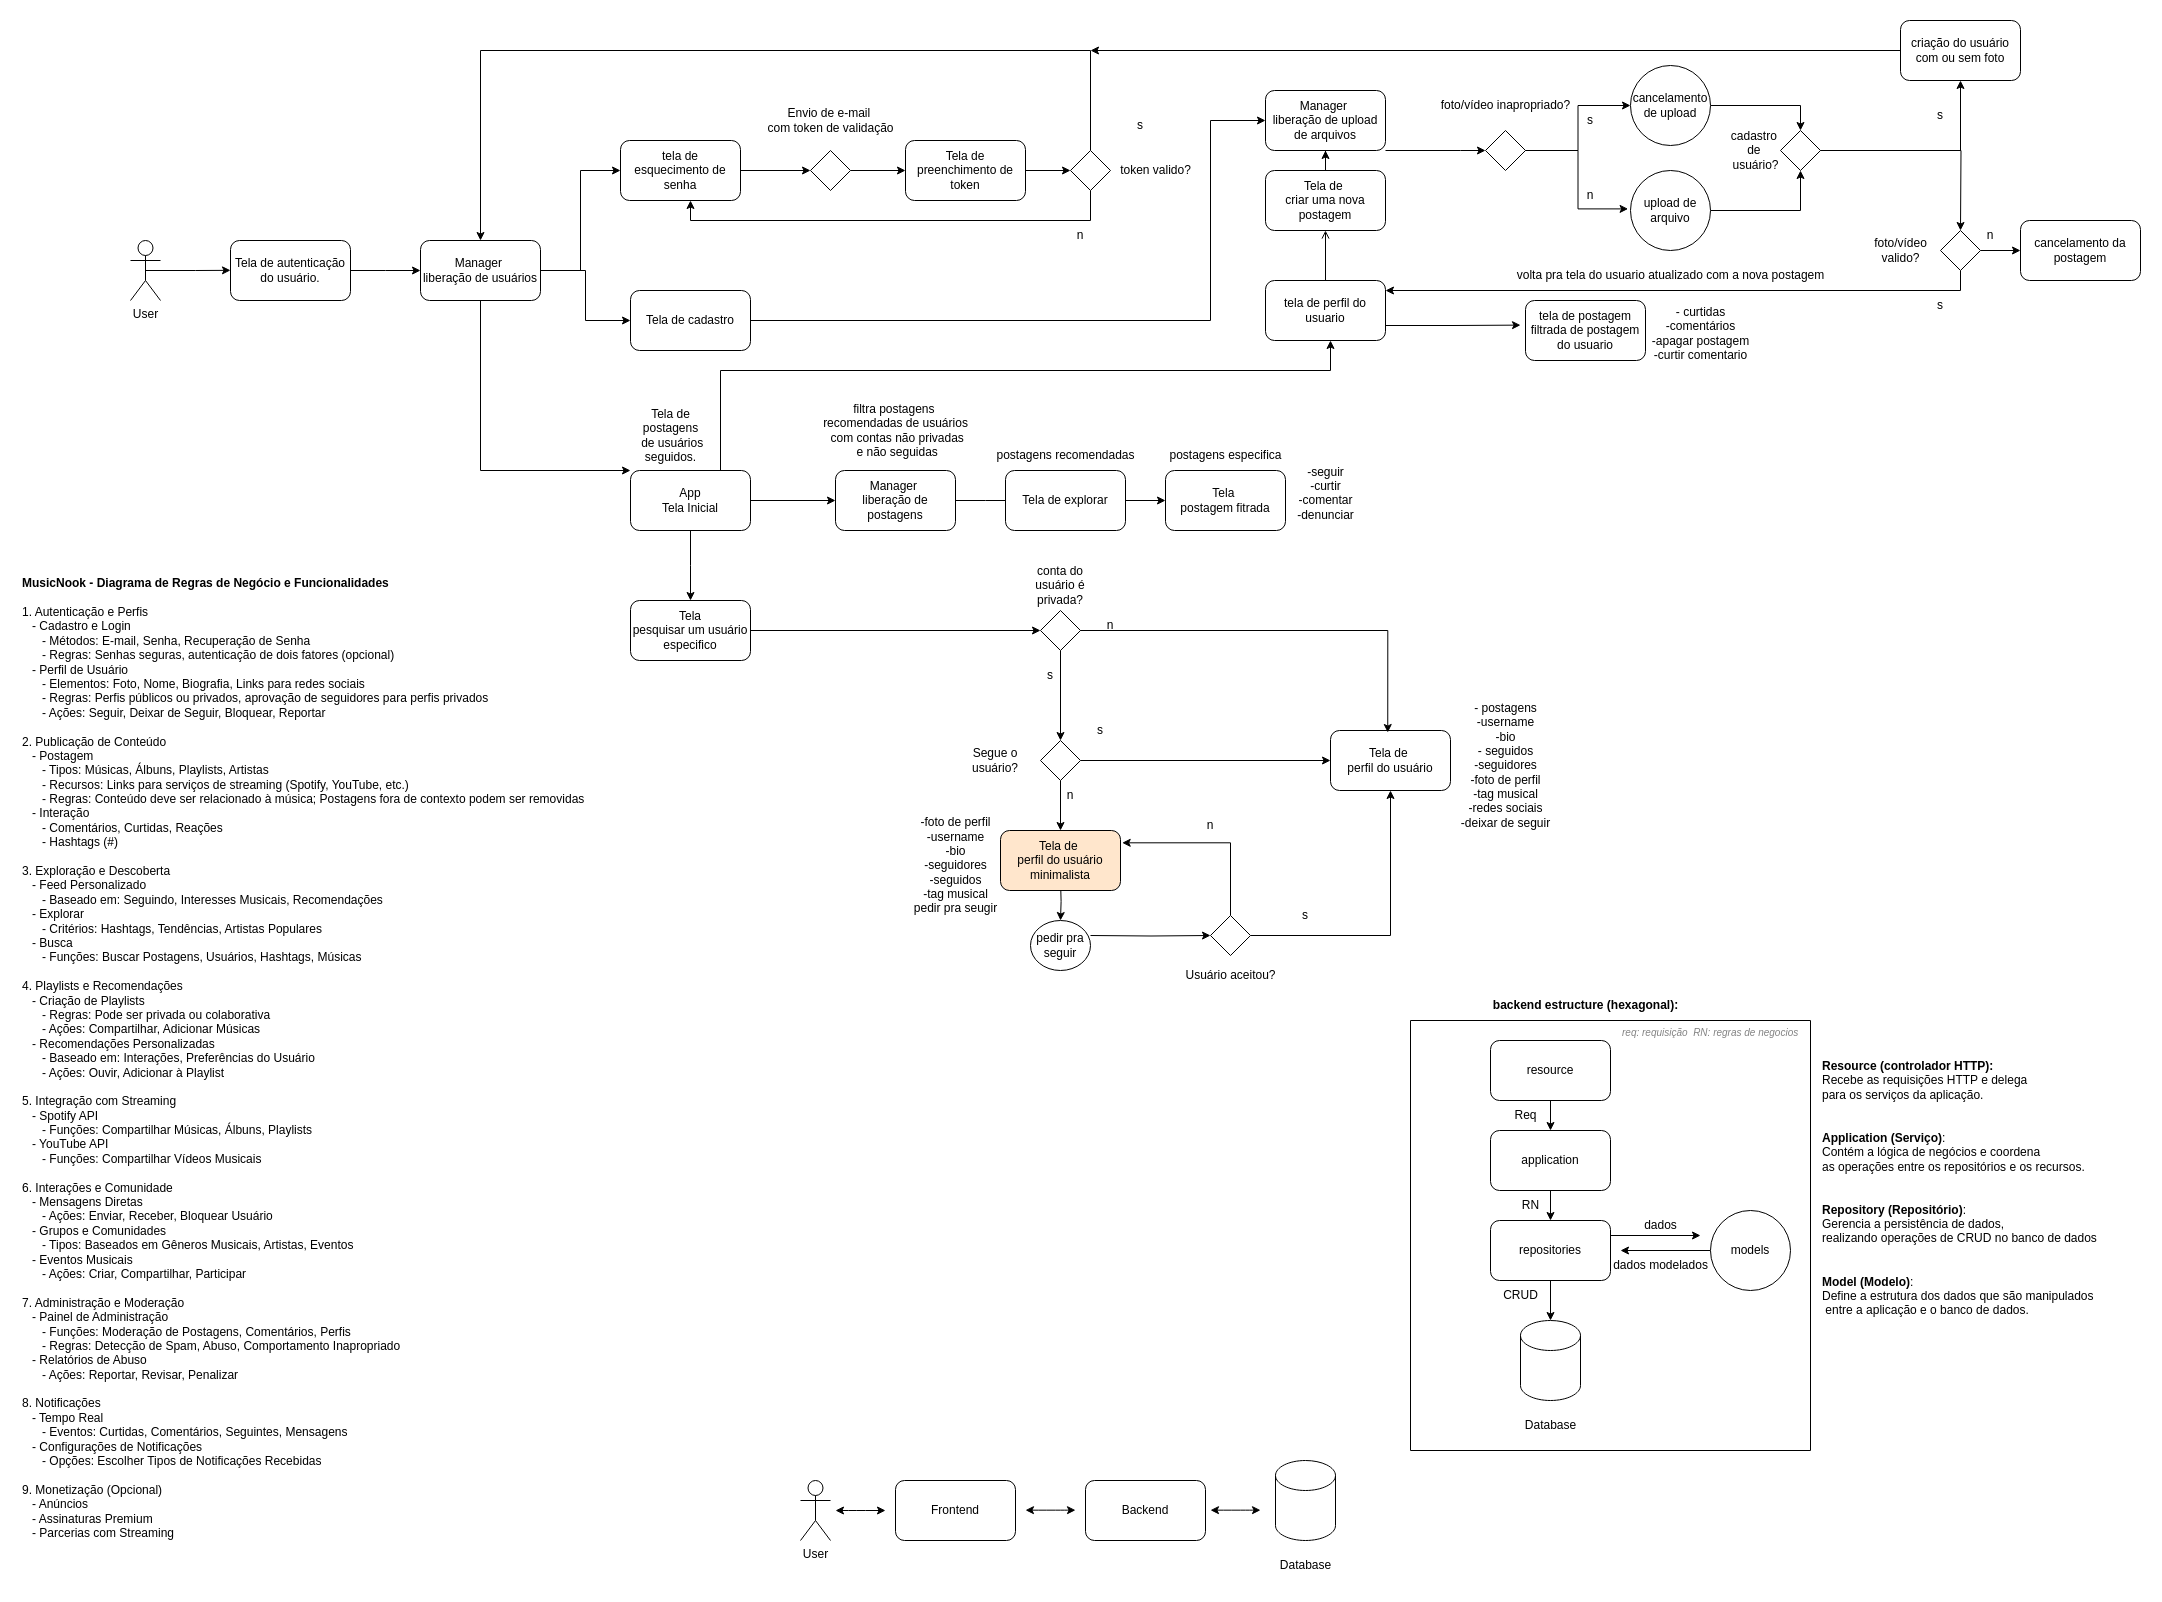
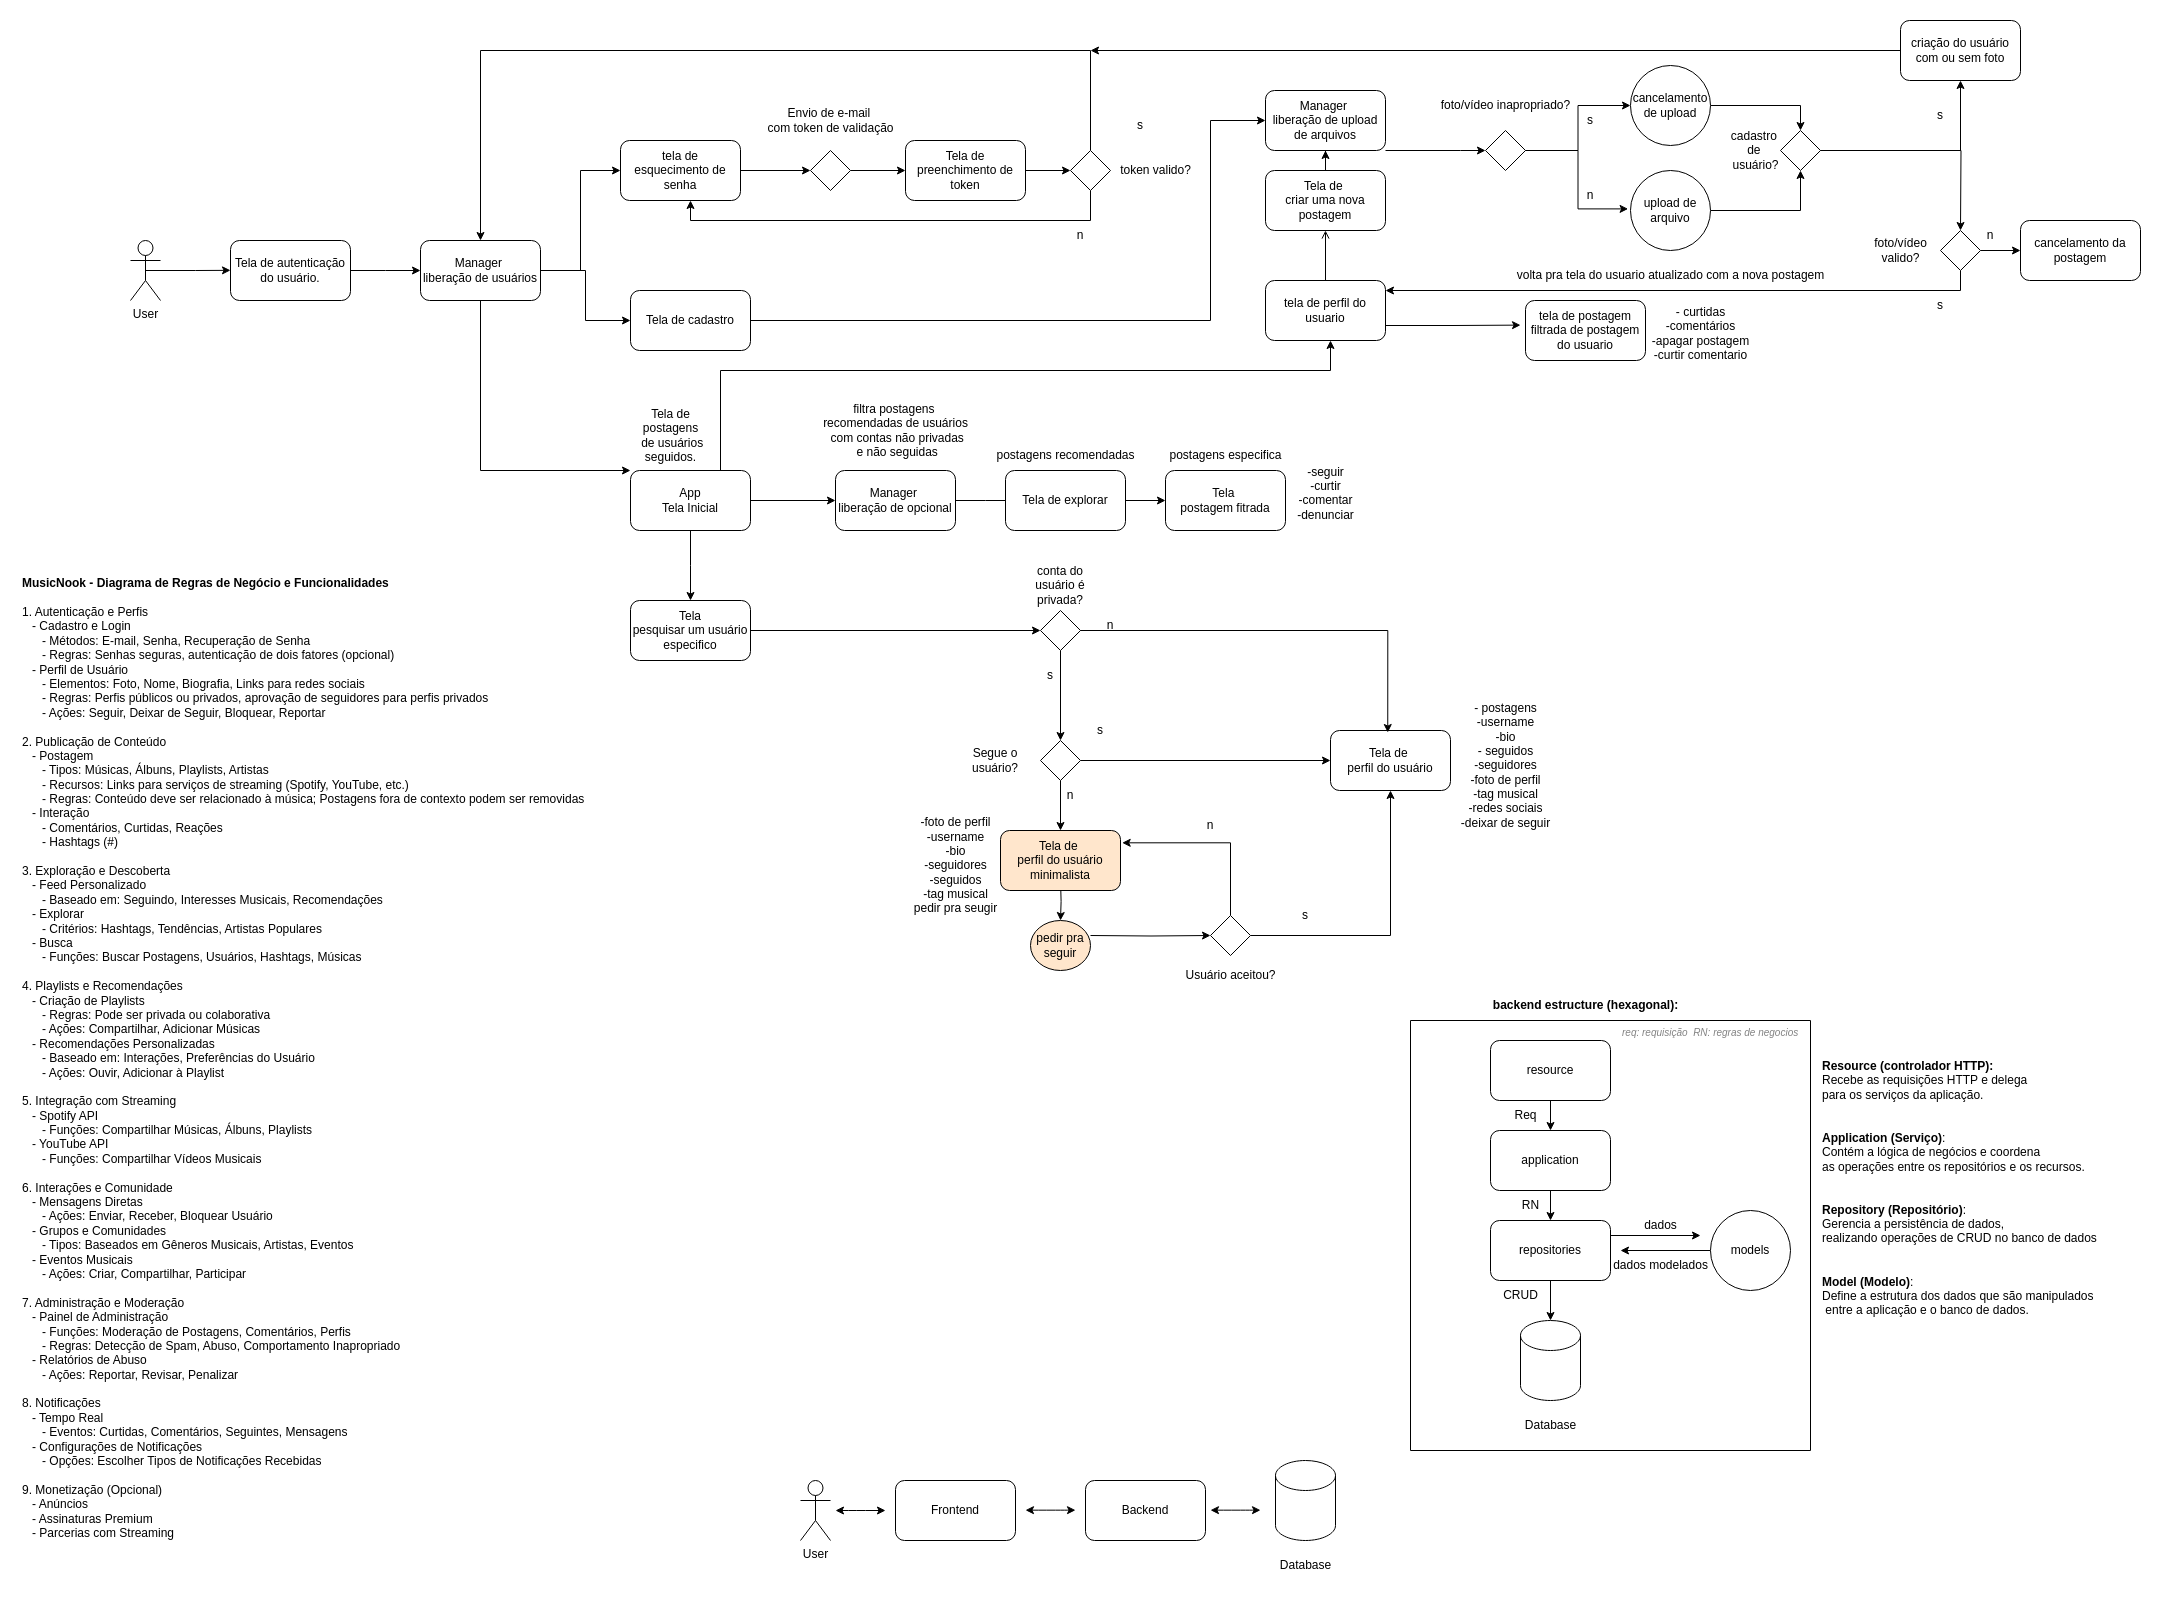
node "Manager liberação de postagens": label "Manager liberação de postagens" -> "Manager liberação de opcional"
node "pedir pra seguir": fillcolor #ffffff -> #ffe6cc
